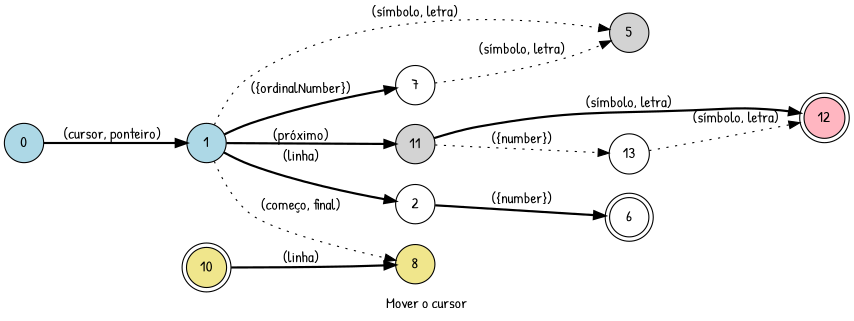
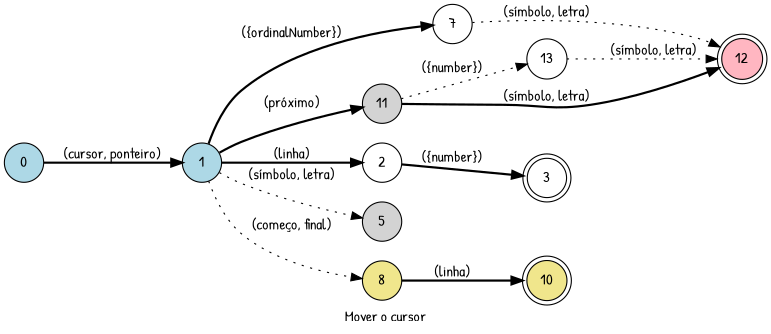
edge "7" -> "5": now "7" -> "12"
node "6": label "6" -> "3"
edge "10" -> "8": reversed
